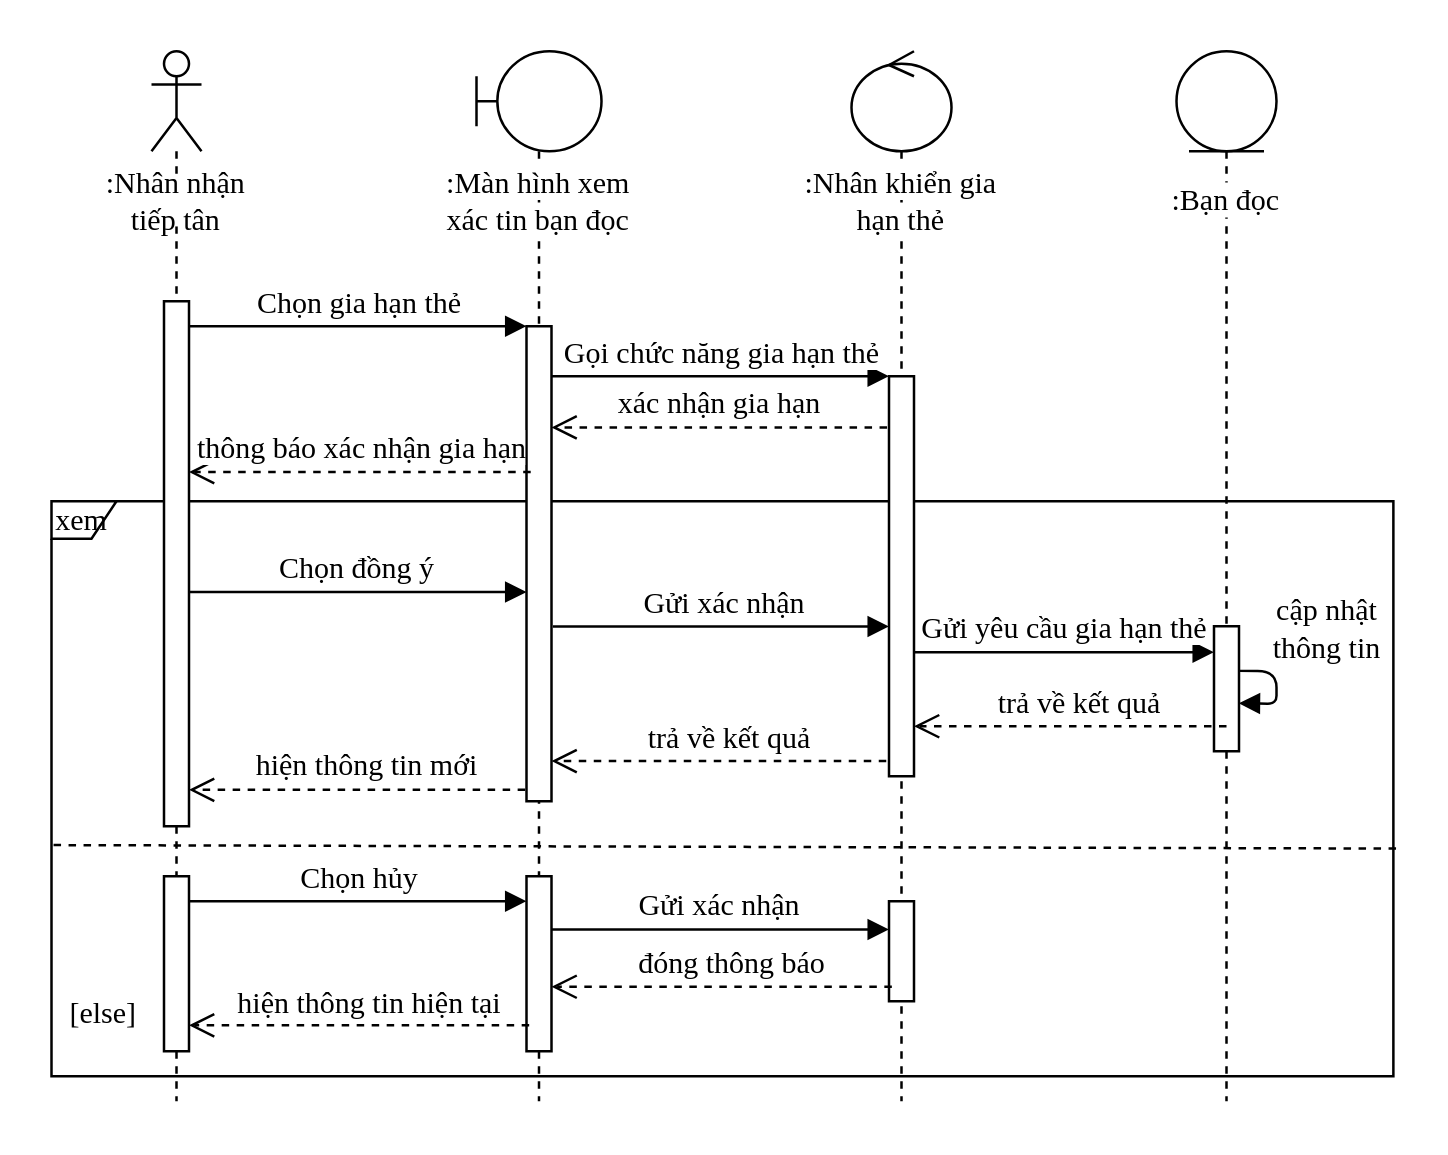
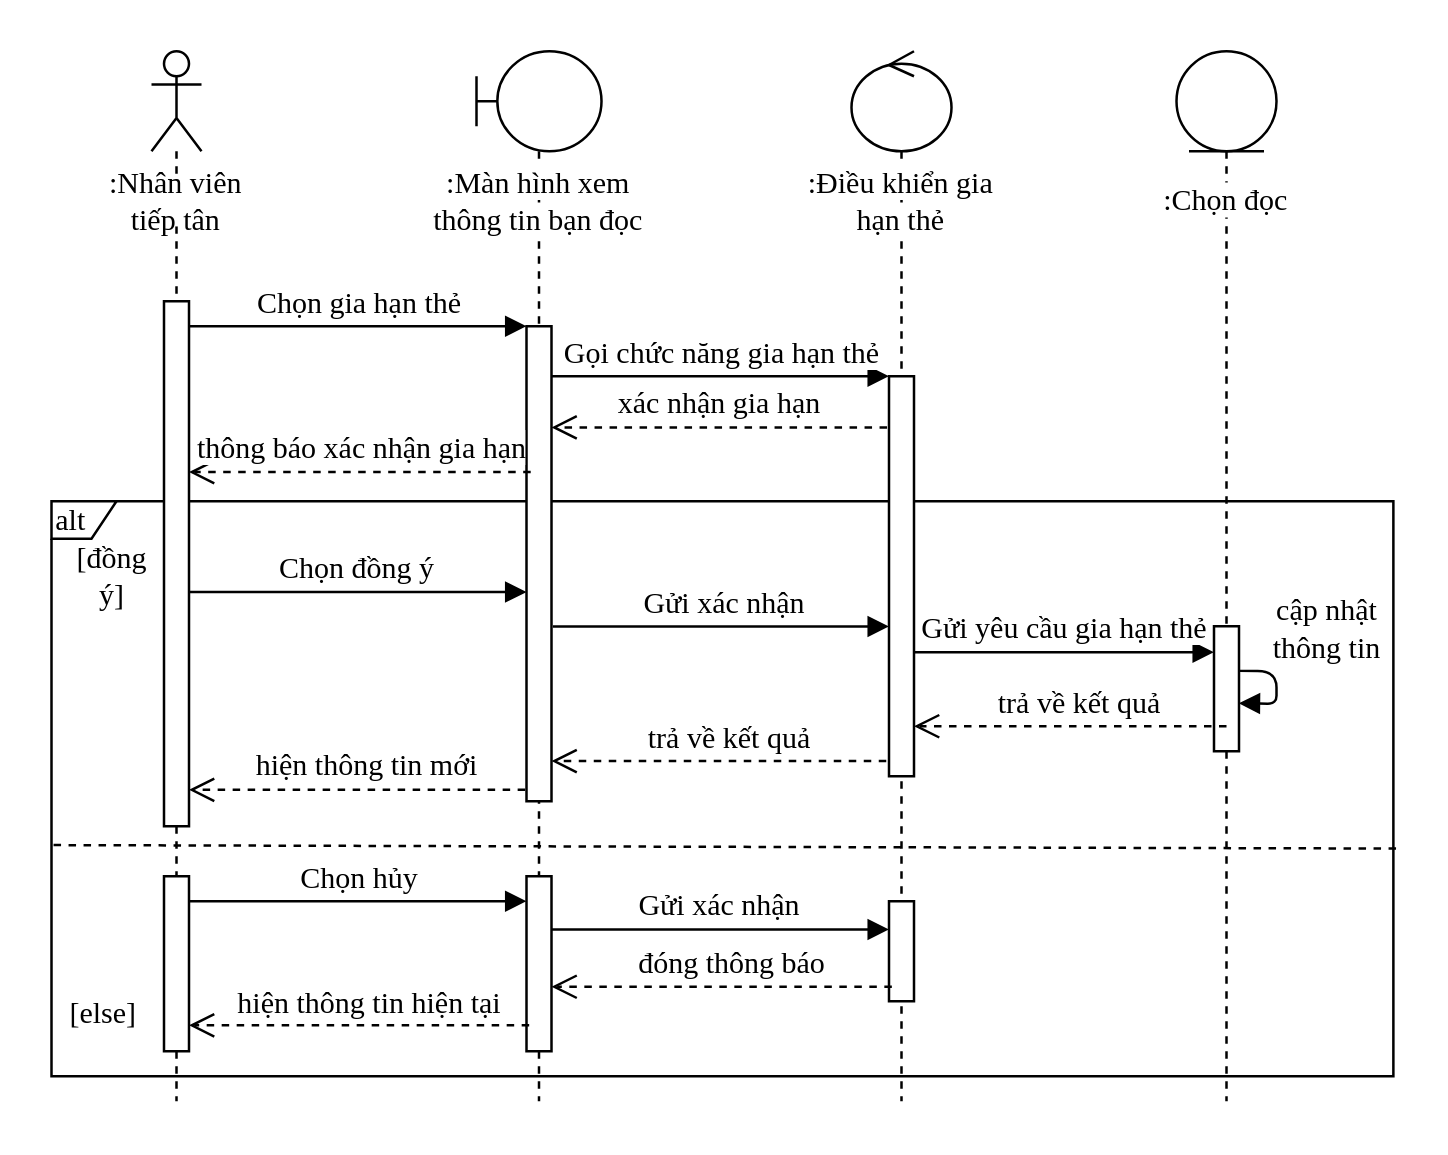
node ":Nhân nhận tiếp tân": label ":Nhân nhận tiếp tân" -> ":Nhân viên tiếp tân"
node ":Màn hình xem xác tin bạn đọc": label ":Màn hình xem xác tin bạn đọc" -> ":Màn hình xem thông tin bạn đọc"
node ":Nhân khiển gia hạn thẻ": label ":Nhân khiển gia hạn thẻ" -> ":Điều khiển gia hạn thẻ"
node ":Bạn đọc": label ":Bạn đọc" -> ":Chọn đọc"
node "xem": label "xem" -> "alt"
node "[đồng ý]": added
